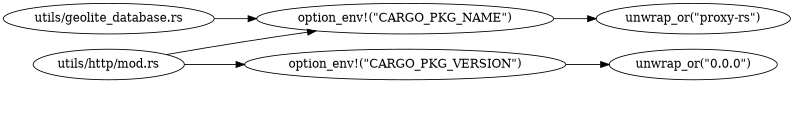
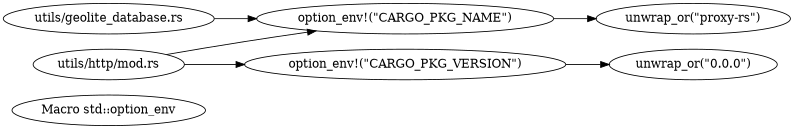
node "Macro std::option_env": added
